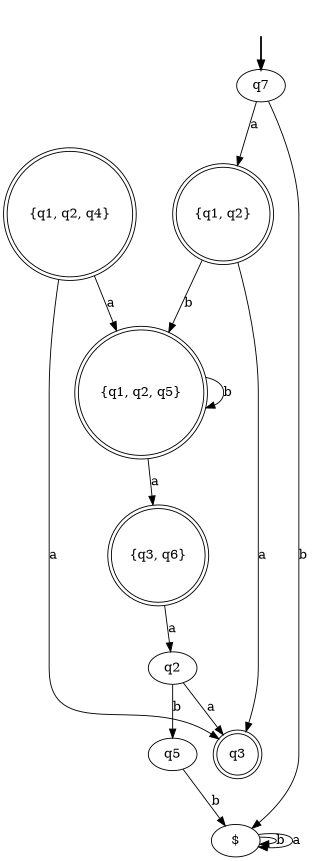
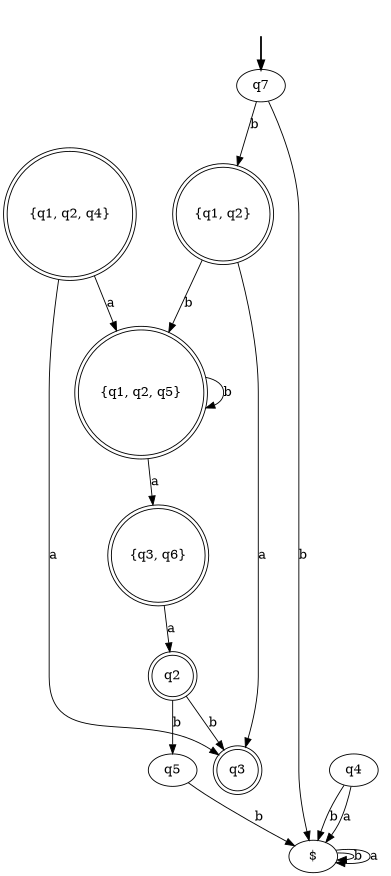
edge "q7" -> "{q1, q2}": label "a" -> "b"
node "q2": shape ellipse -> doublecircle
edge "q2" -> "q3": label "a" -> "b"
node "q4": added
